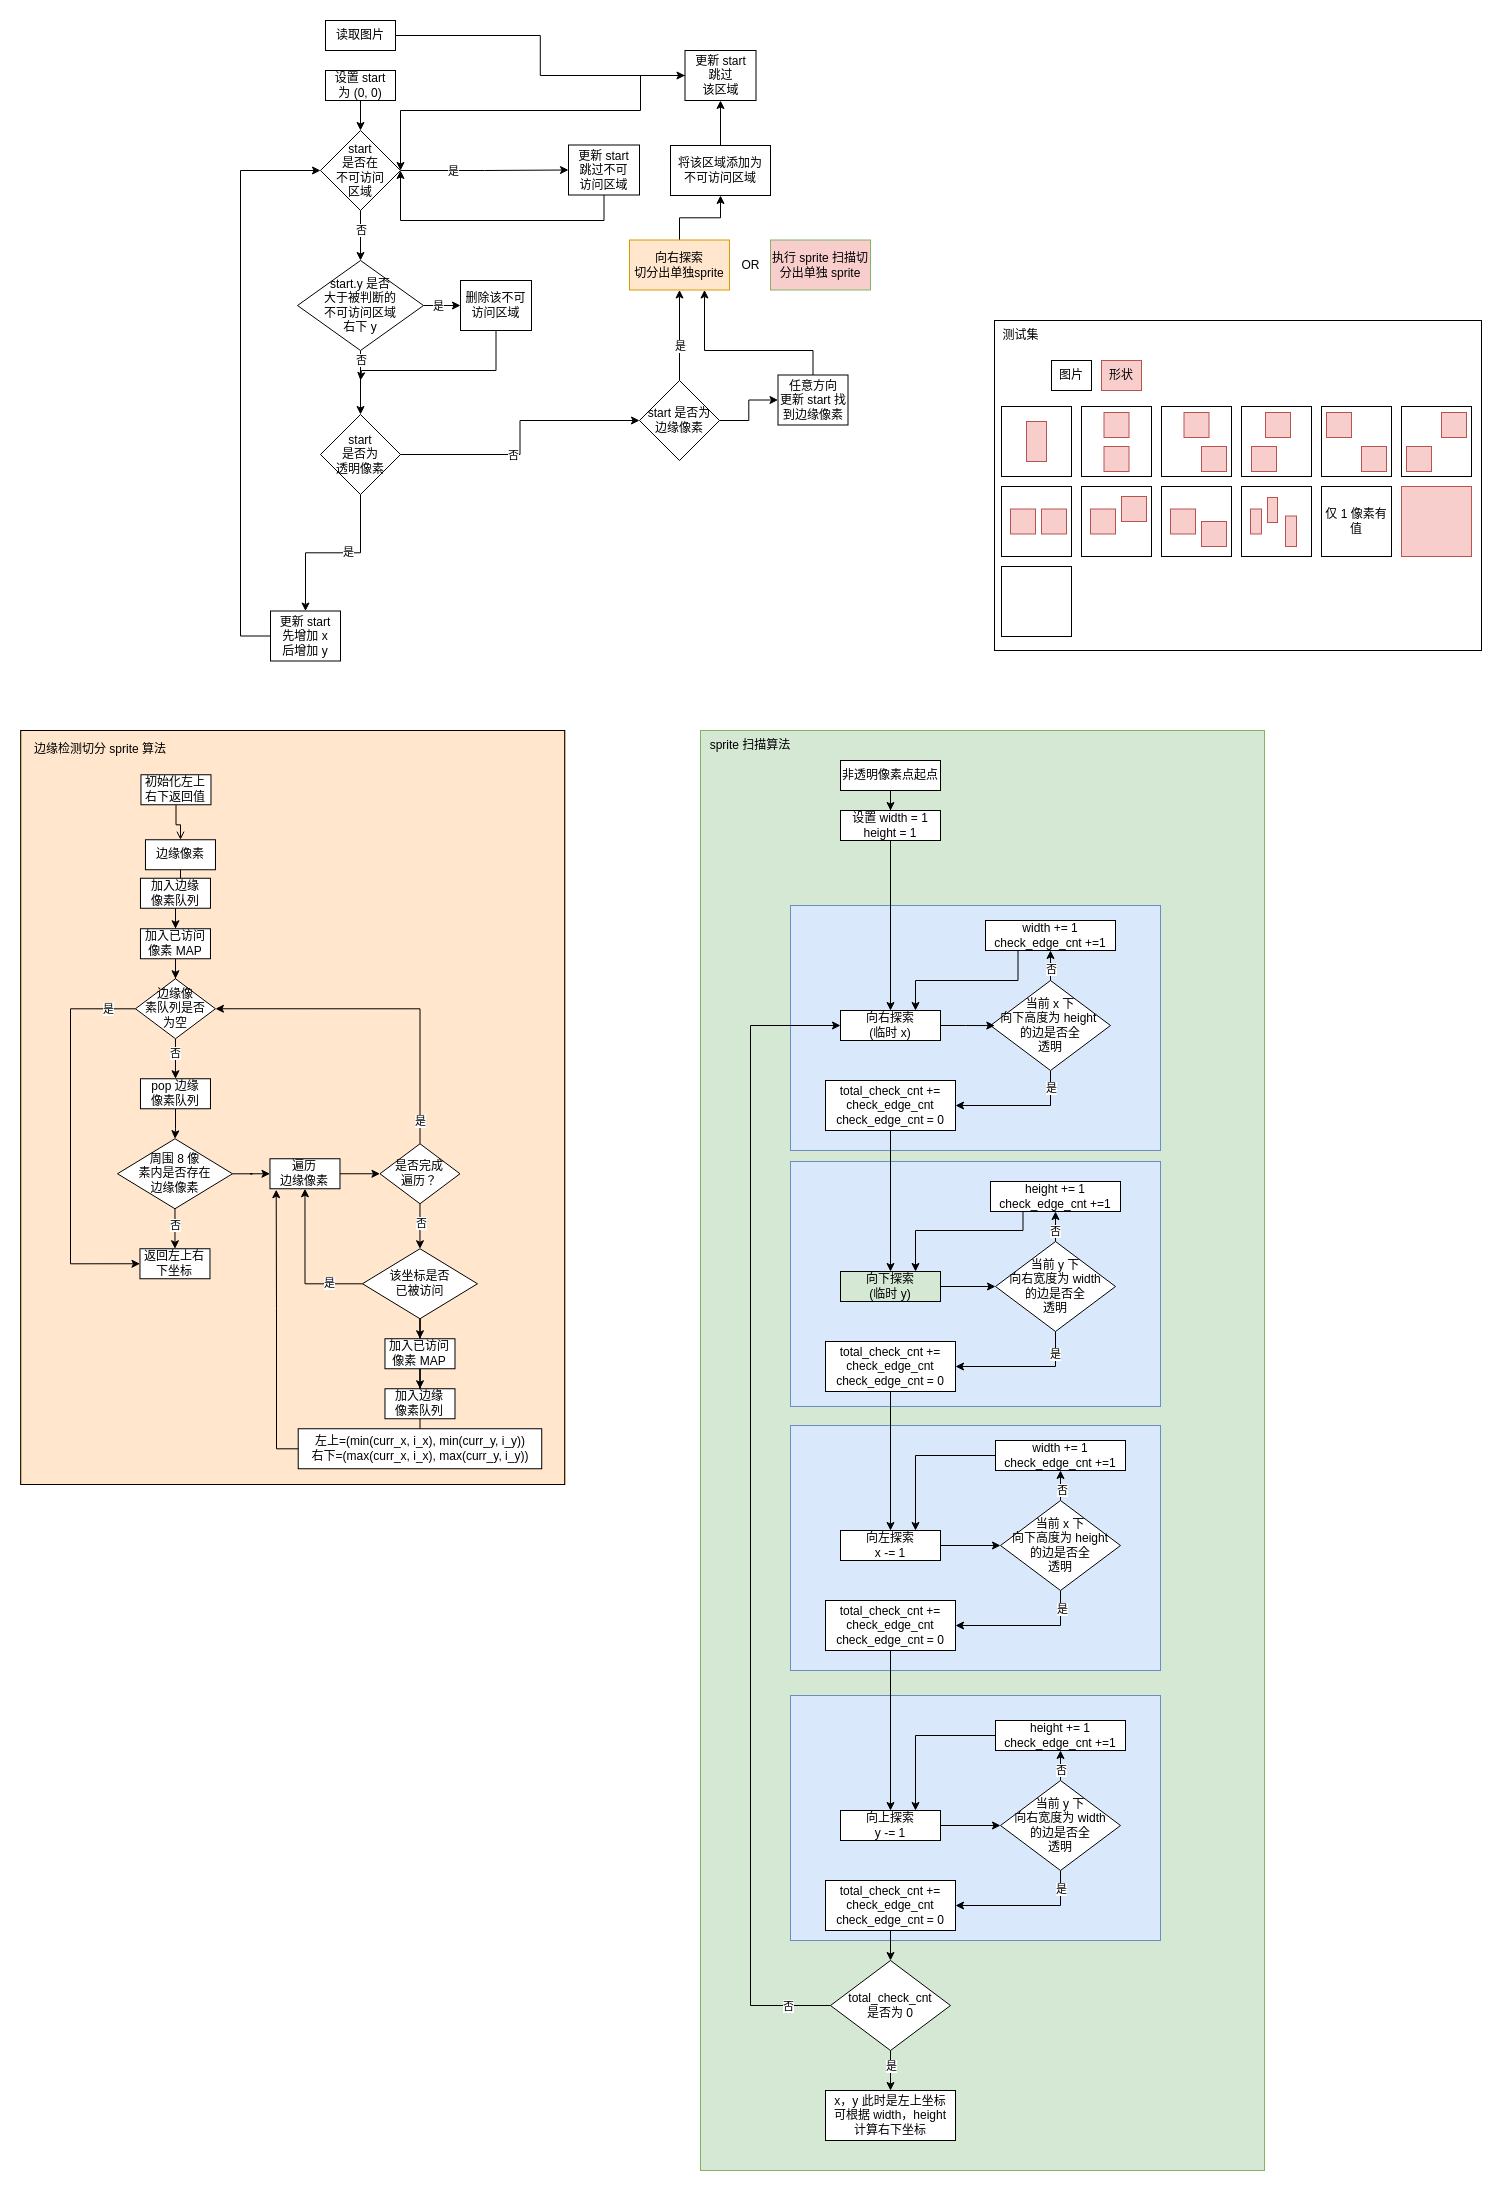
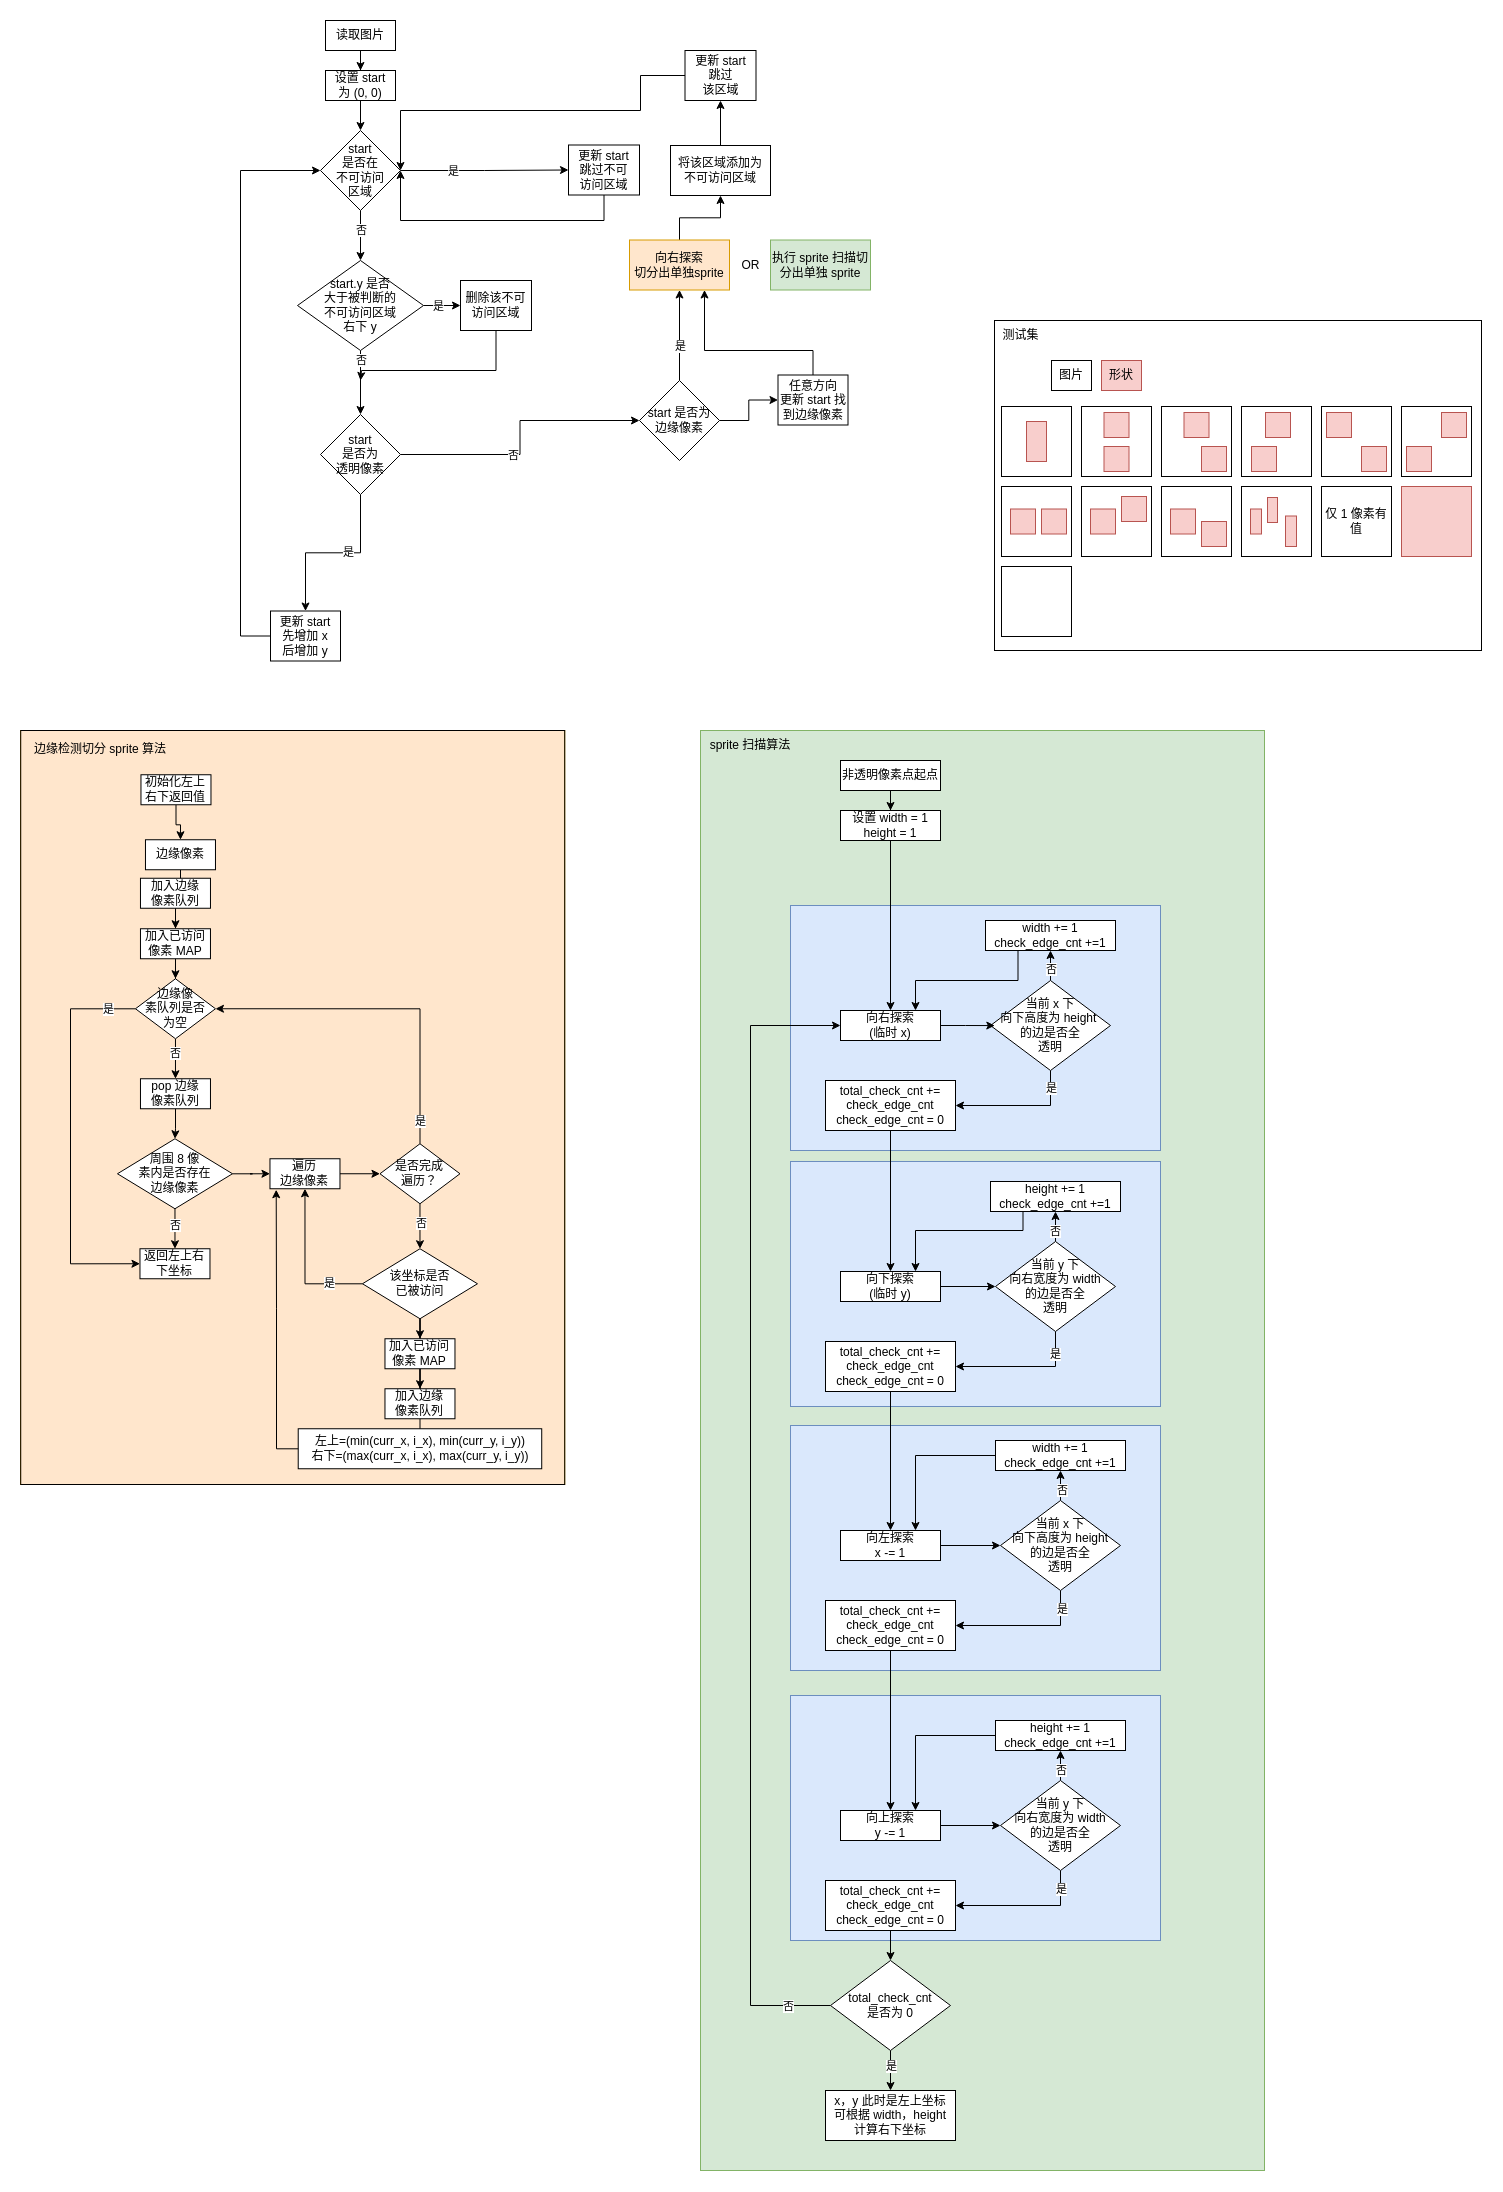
edge "读取图片" -> "更新 start 跳过 该区域": now "读取图片" -> "设置 start 为 (0, 0)"
node "执行 sprite 扫描切分出单独 sprite": fillcolor #f8cecc -> #d5e8d4
edge "初始化左上右下返回值" -> "边缘像素": arrowhead open -> classic
node "向下探索 (临时 y)": fillcolor #d5e8d4 -> #ffffff
